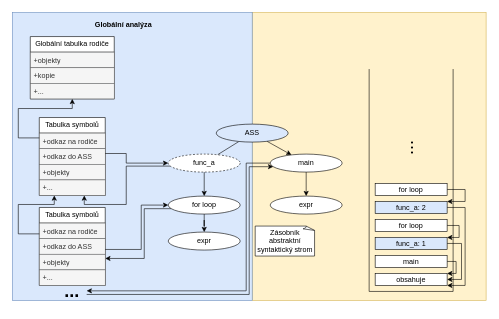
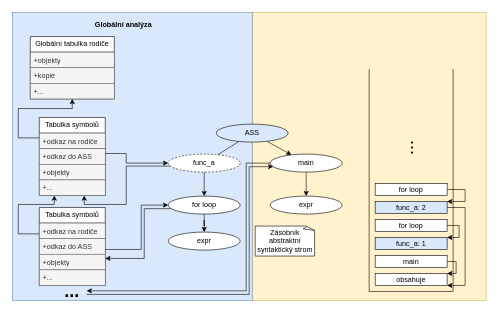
edge "func_a: 1" -> "obsahuje": removed
